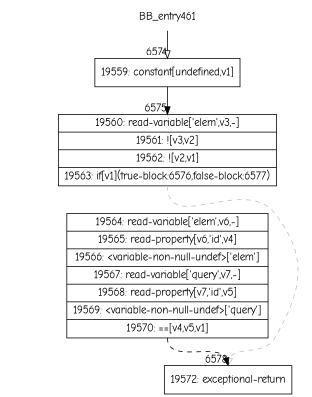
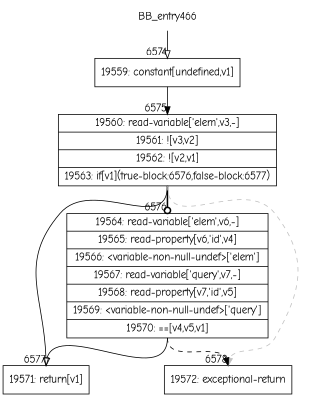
node "BB_entry461": label "BB_entry461" -> "BB_entry466"
edge "19560: read-variable['elem',v3,-]" -> "19564: read-variable['elem',v6,-]": added
edge "19560: read-variable['elem',v3,-]" -> "19572: exceptional-return": arrowhead onormal -> normal
node "19571: return[v1]": added
